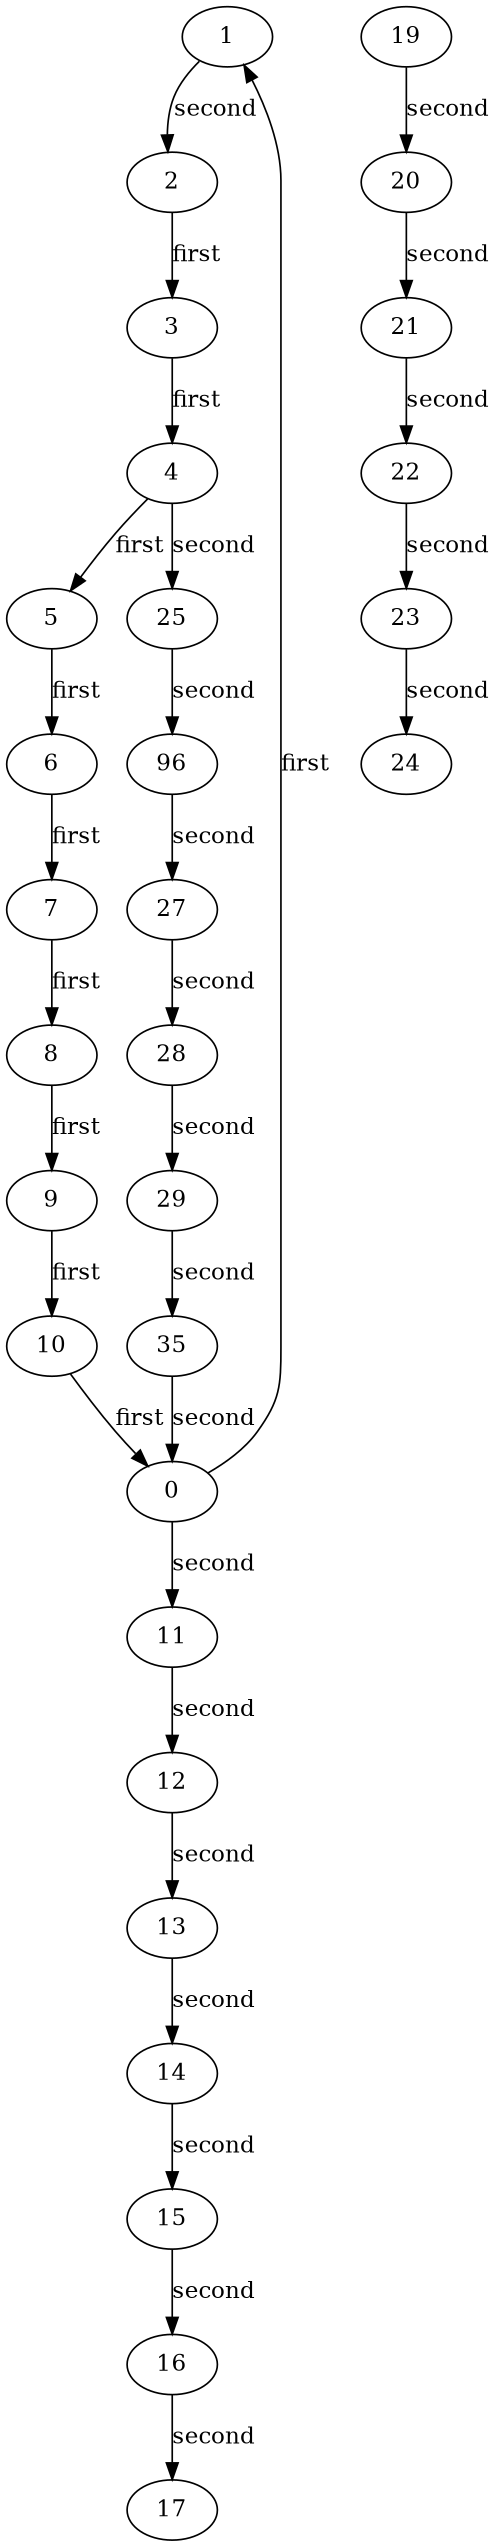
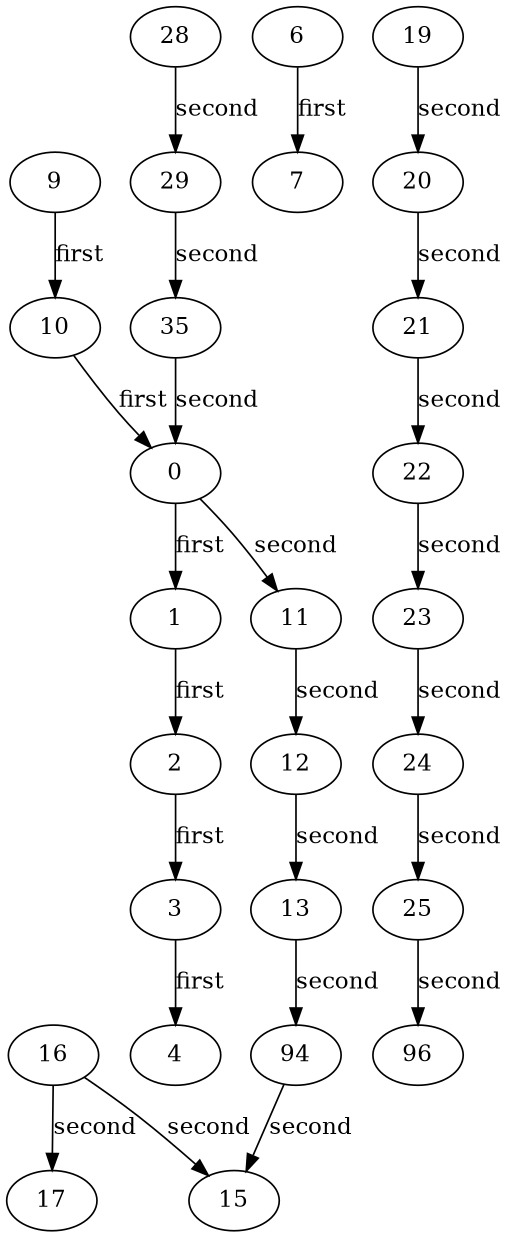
edge "1" -> "2": label "second" -> "first"
edge "4" -> "25": now "24" -> "25"
node "5": removed
node "27": removed
node "8": removed
node "14": label "14" -> "94"
edge "15" -> "16": reversed
